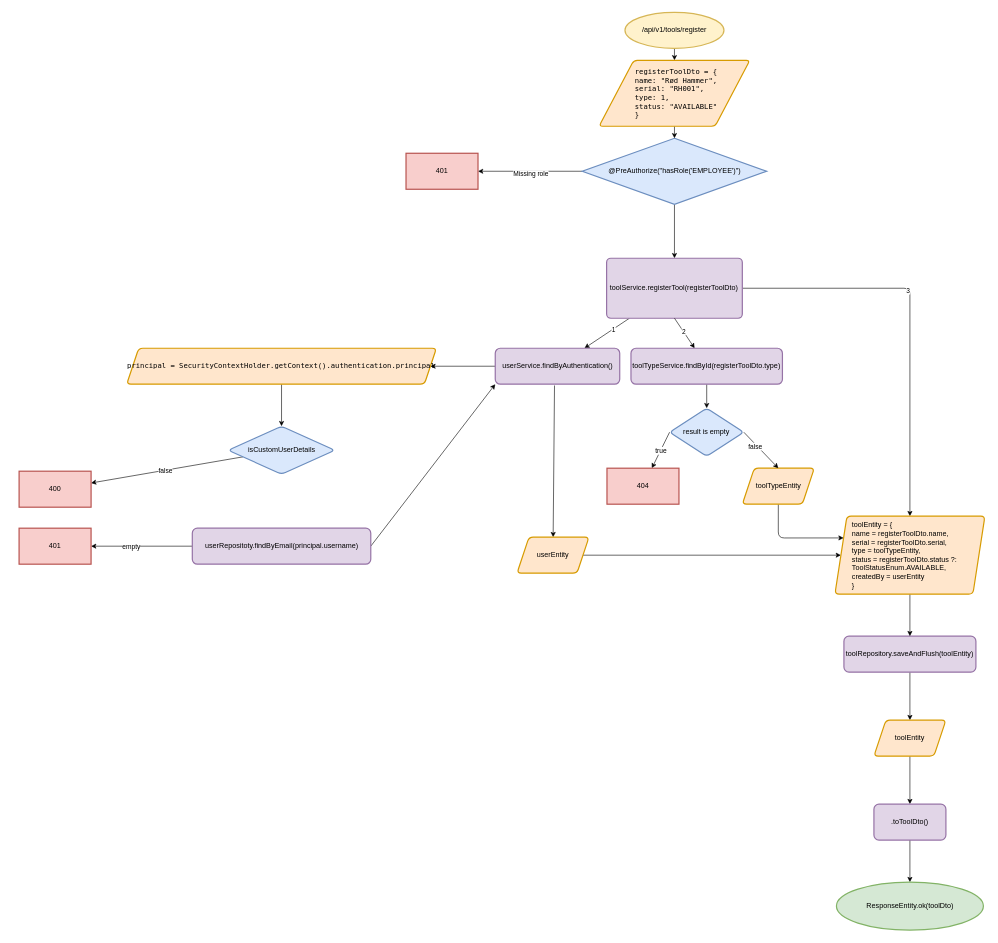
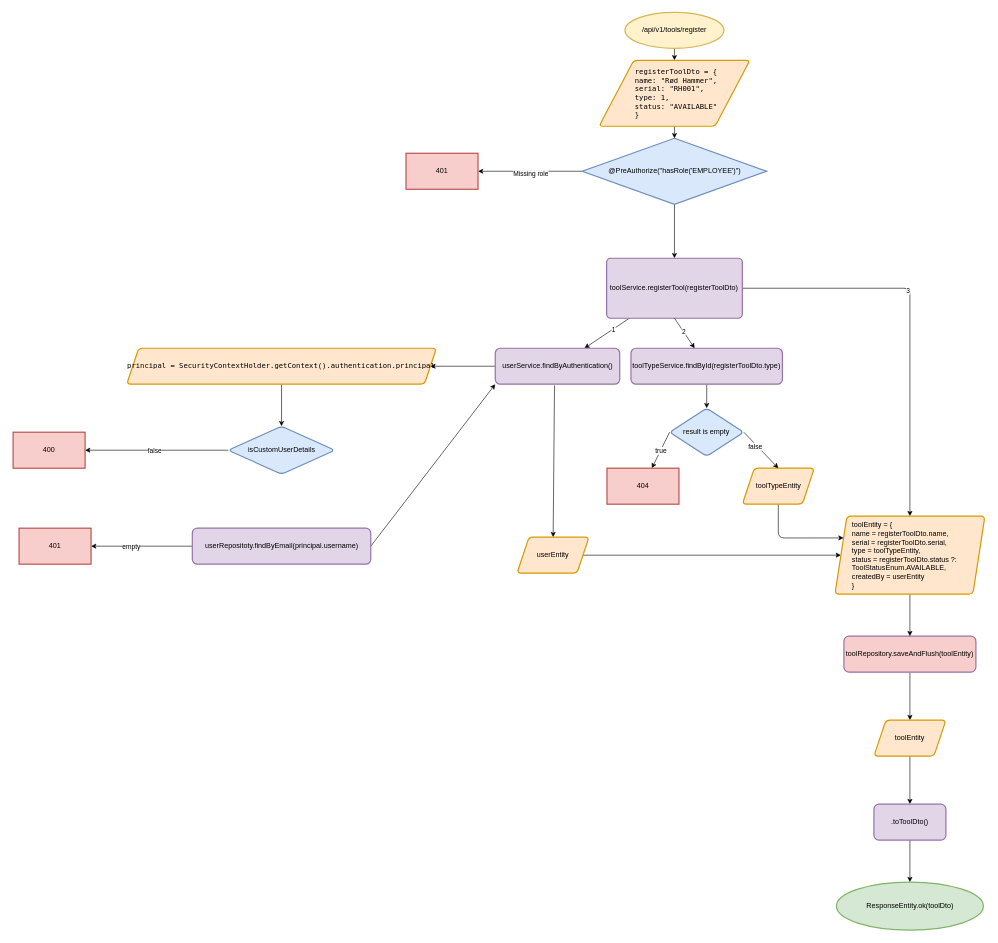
node "400": moved (55, 489) -> (49, 450)
node "toolRepository.saveAndFlush(toolEntity)": fillcolor #e1d5e7 -> #f8cecc
